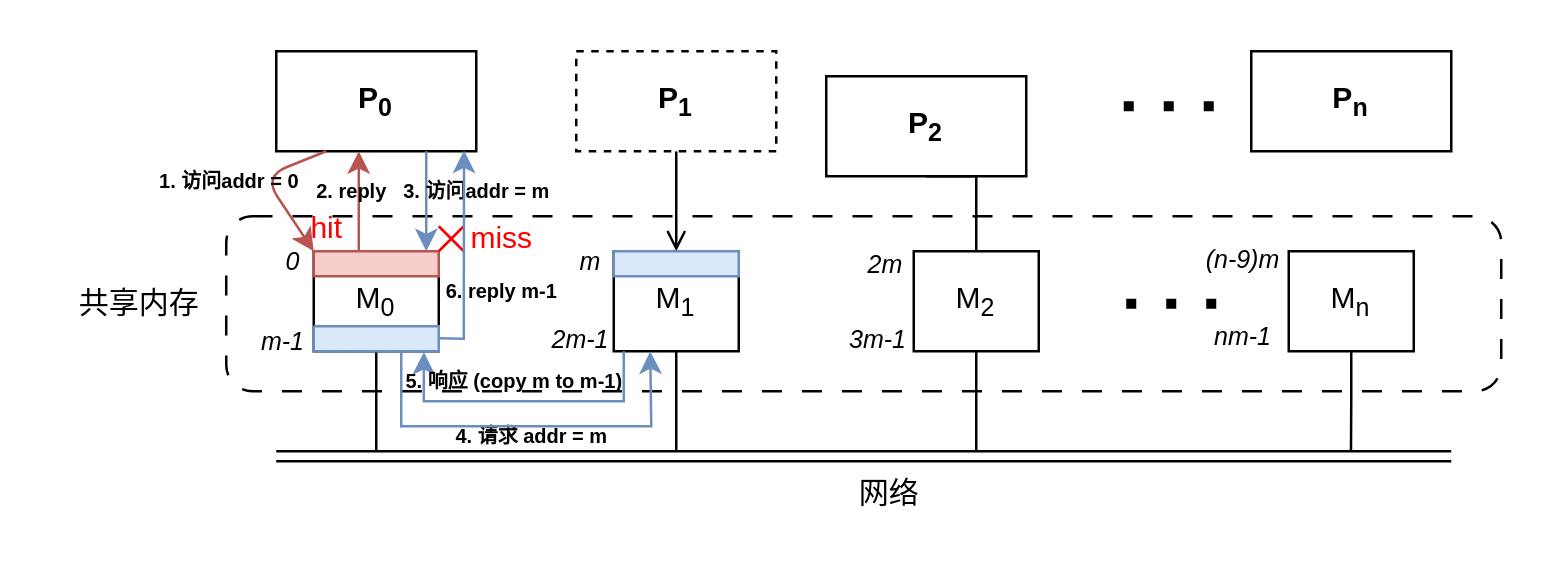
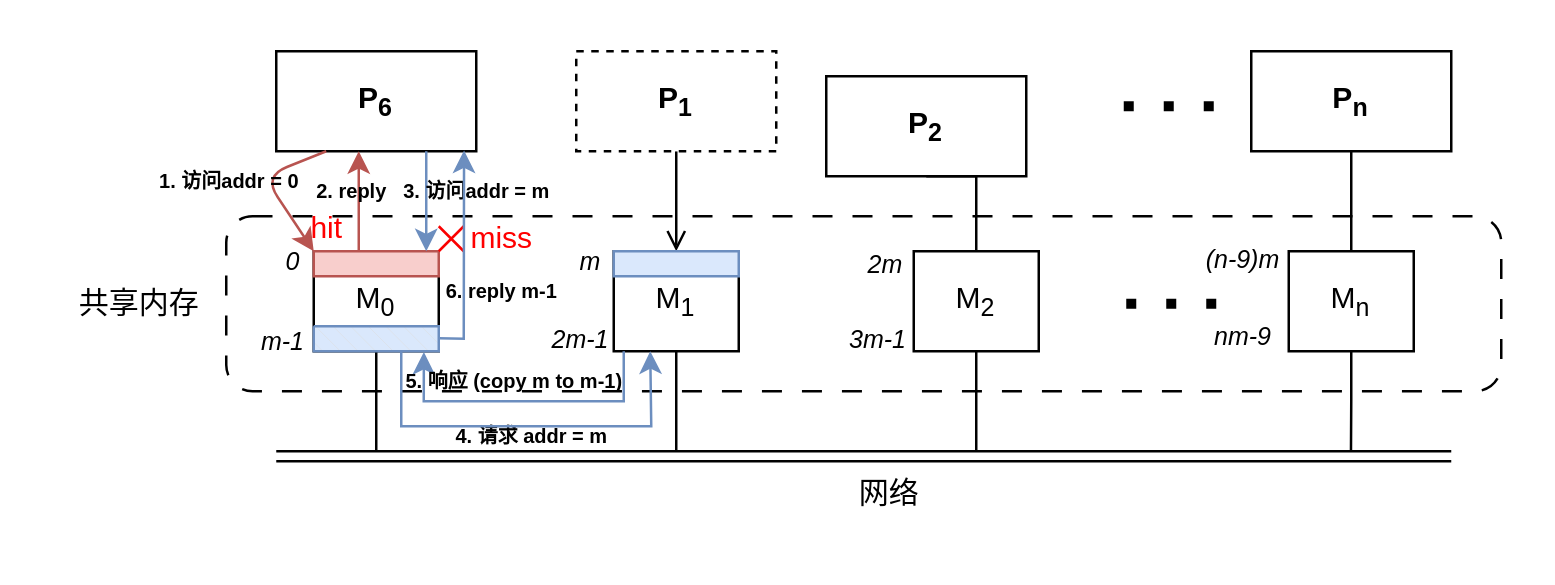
node "P0": label "P0" -> "P6"
edge "Pn" -- "Mn": added
node "nm-1": label "nm-1" -> "nm-9"
